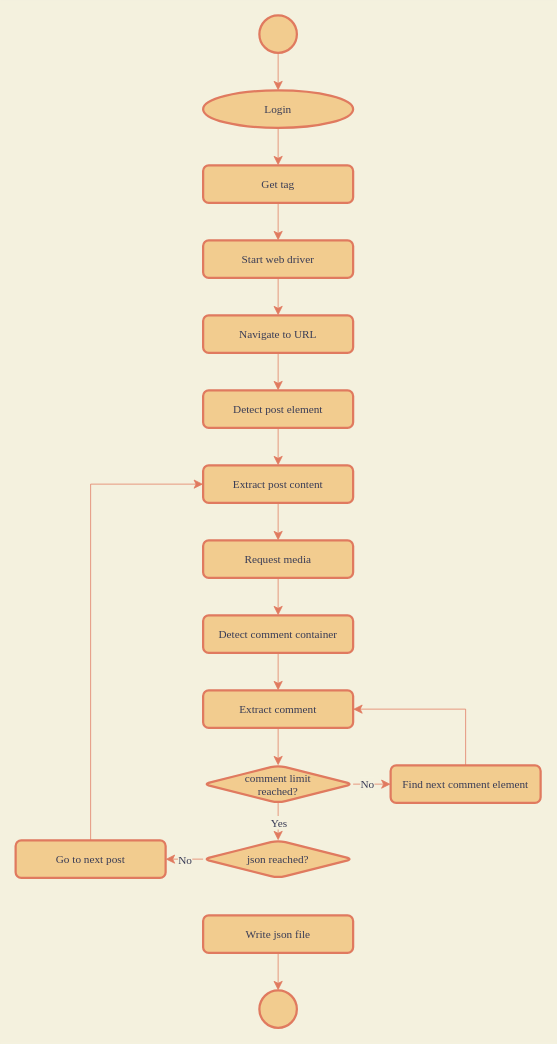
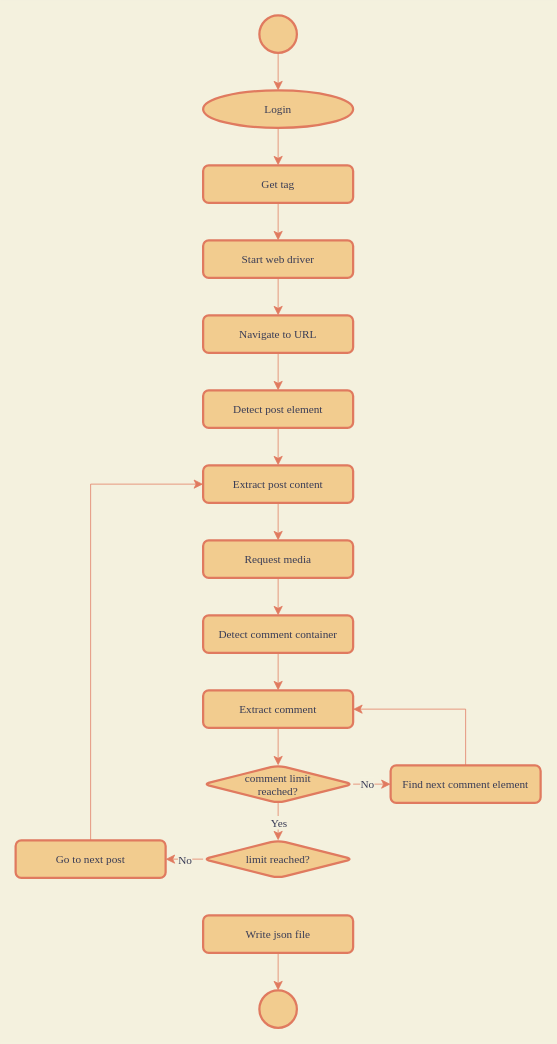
node "json reached?": label "json reached?" -> "limit reached?"
